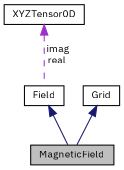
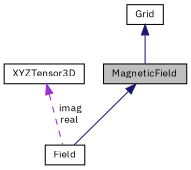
node "XYZTensor0D": label "XYZTensor0D" -> "XYZTensor3D"
edge "MagneticField" -> "Field": reversed
